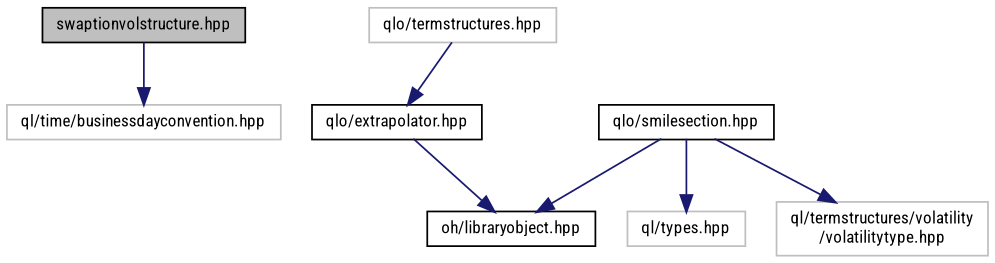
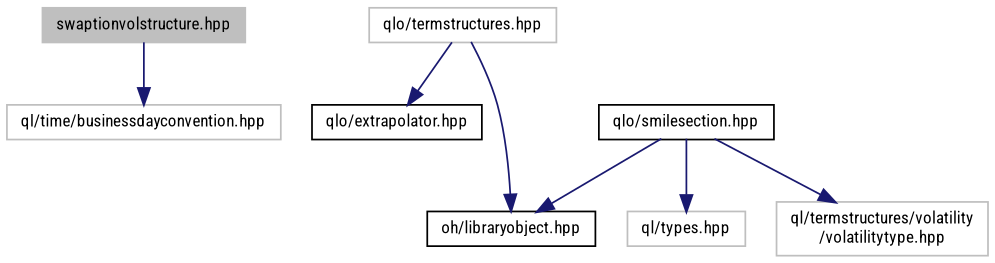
node "swaptionvolstructure.hpp": color black -> grey75
edge "qlo/extrapolator.hpp" -> "oh/libraryobject.hpp": now "qlo/termstructures.hpp" -> "oh/libraryobject.hpp"
